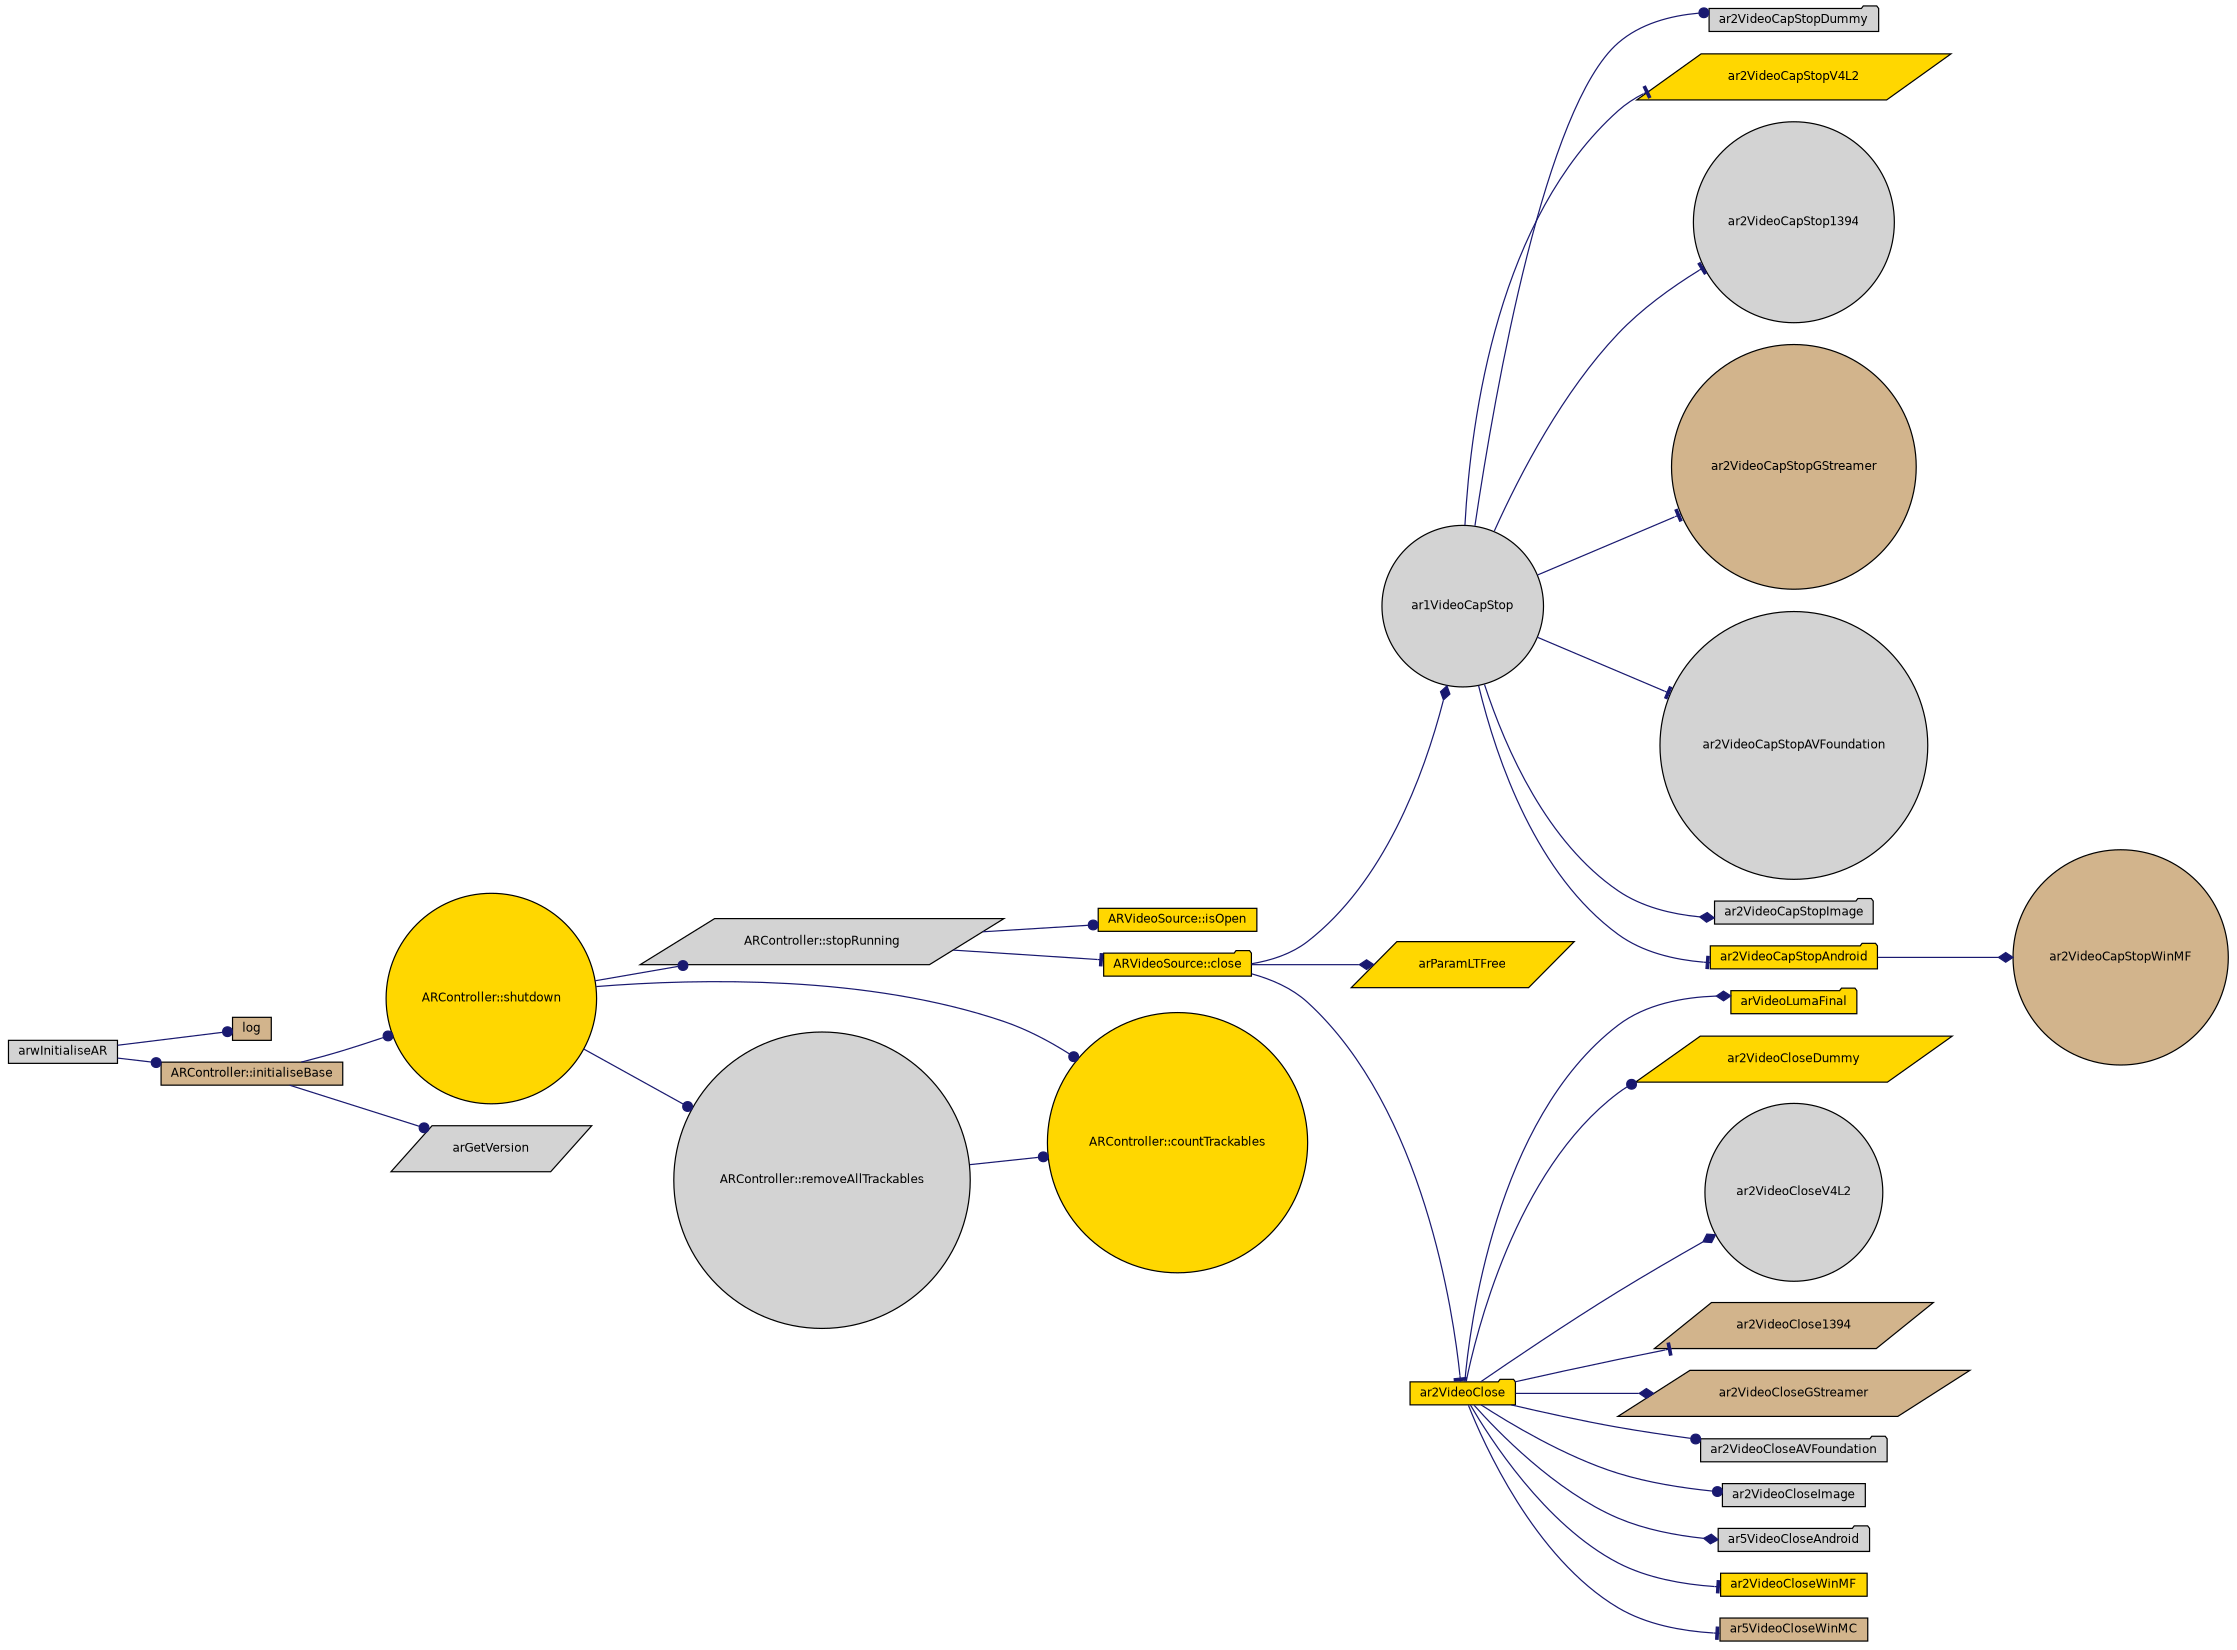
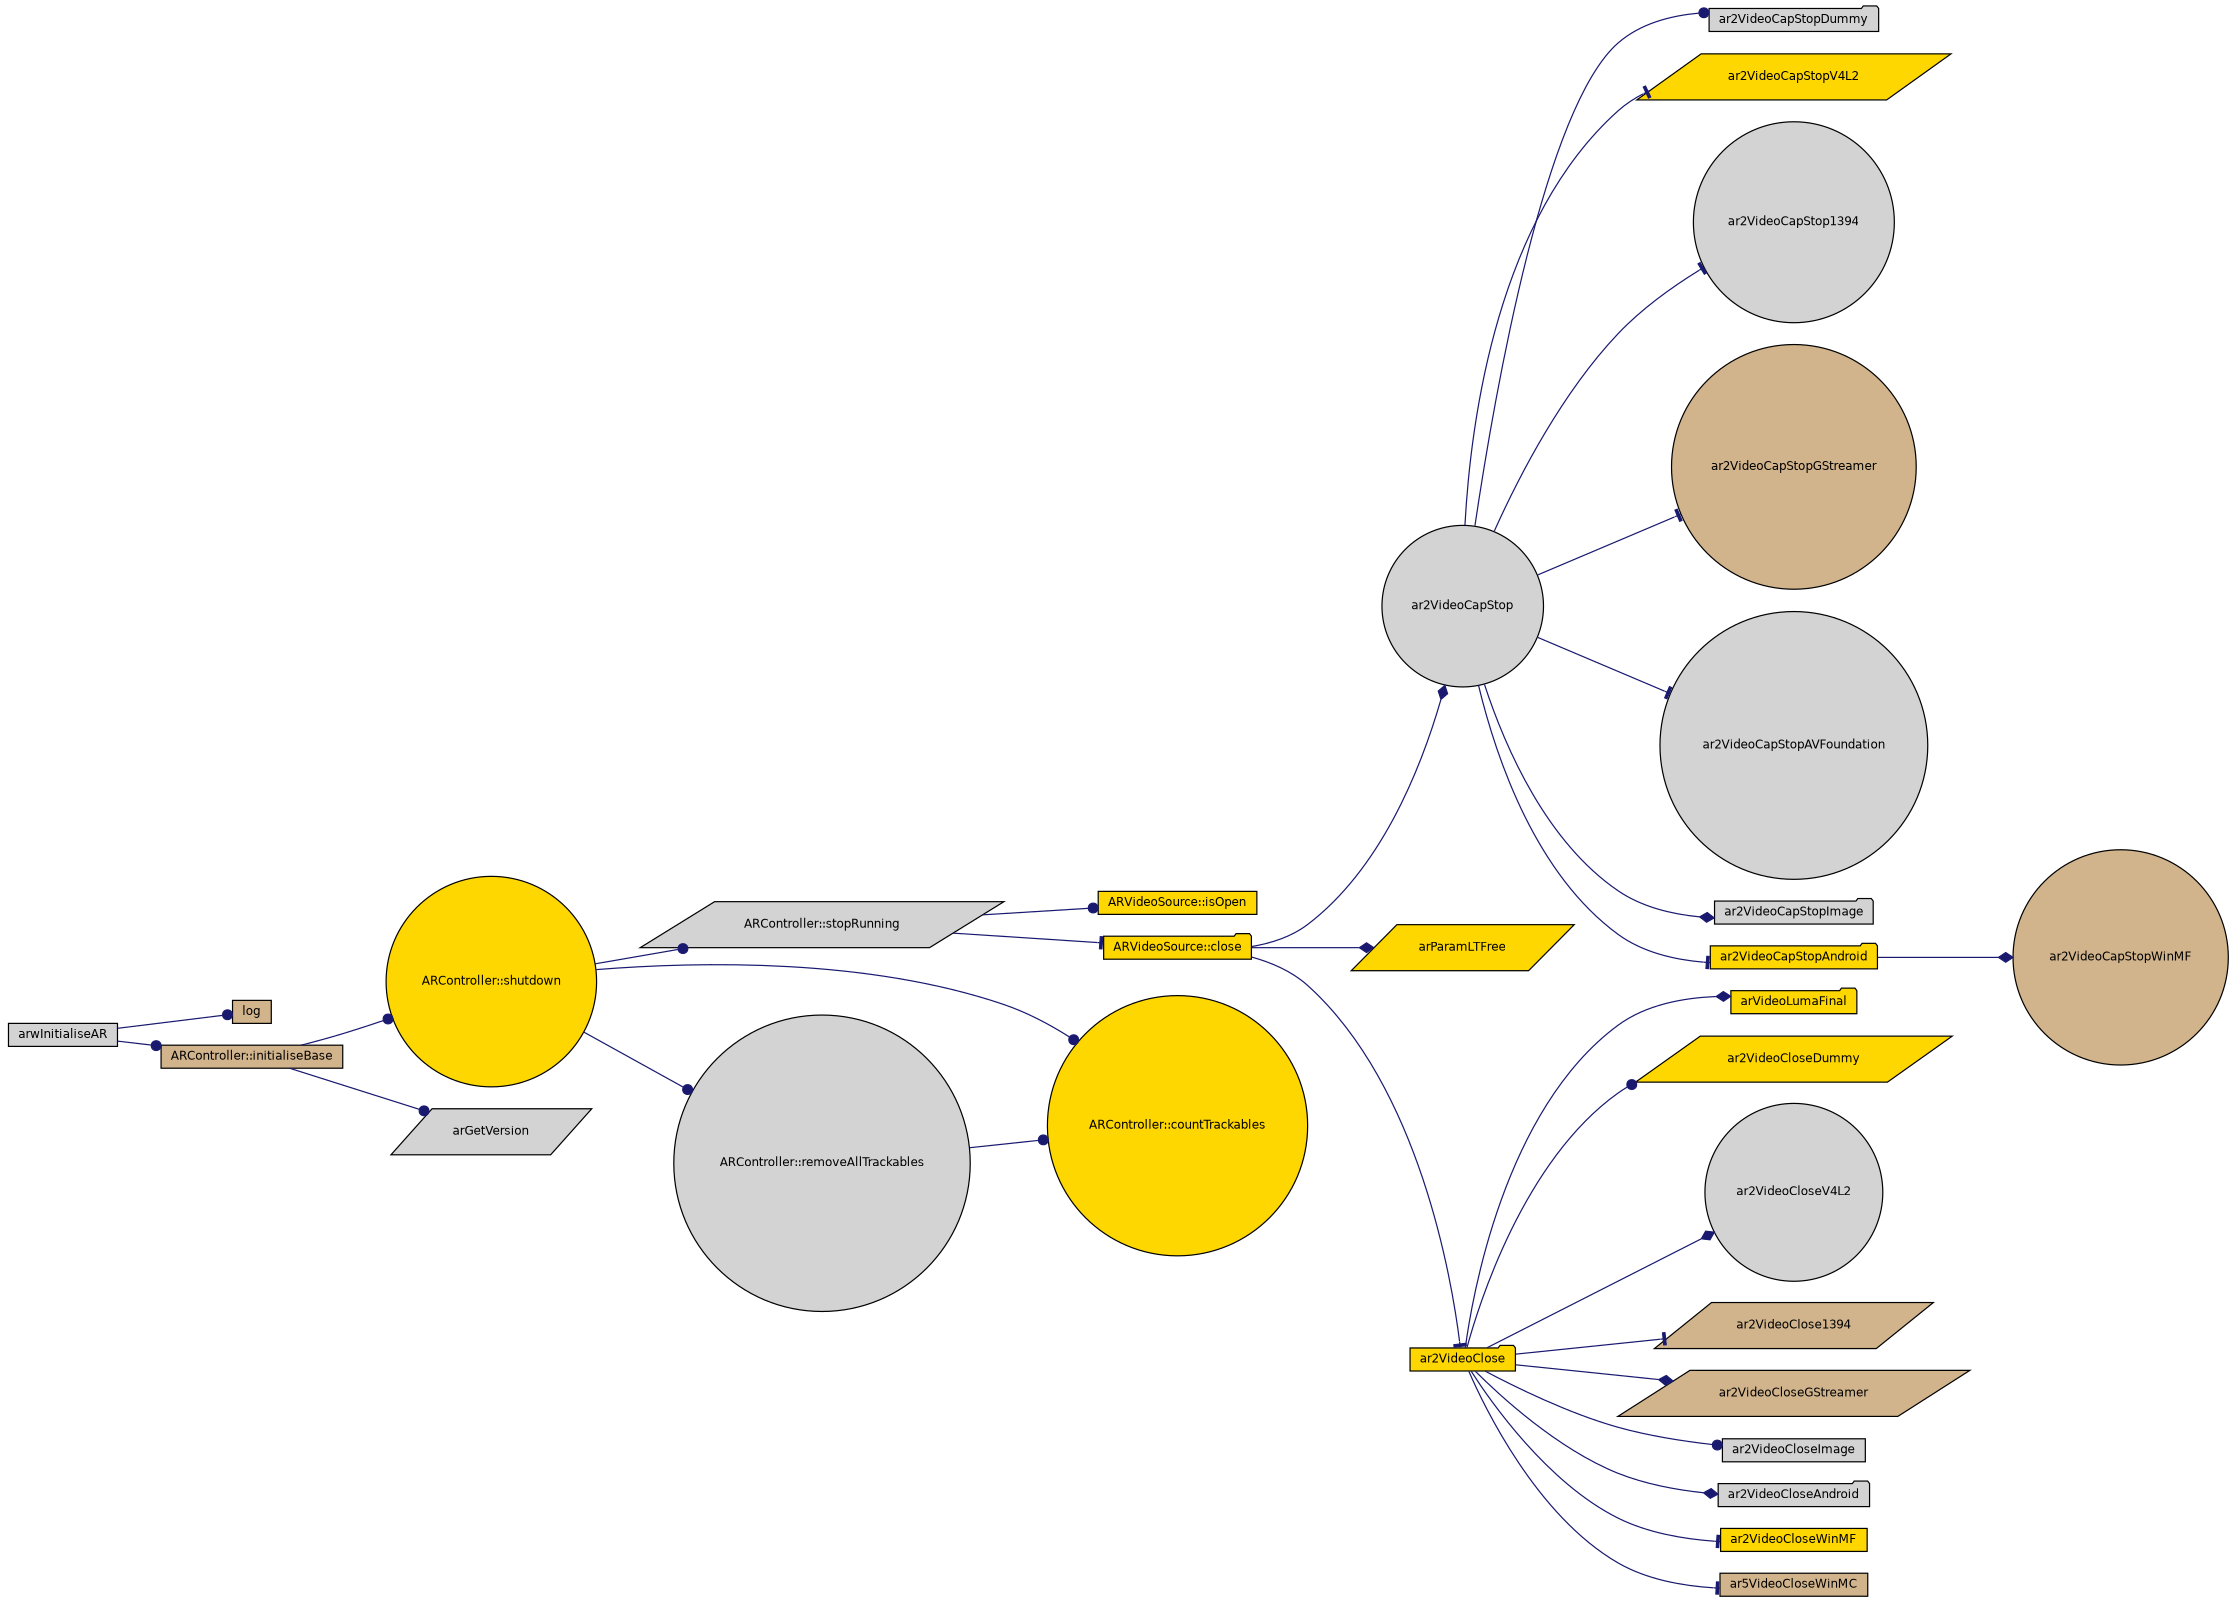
node "ar1VideoCapStop": label "ar1VideoCapStop" -> "ar2VideoCapStop"
node "ar2VideoCloseAVFoundation": removed
node "ar5VideoCloseAndroid": label "ar5VideoCloseAndroid" -> "ar2VideoCloseAndroid"
